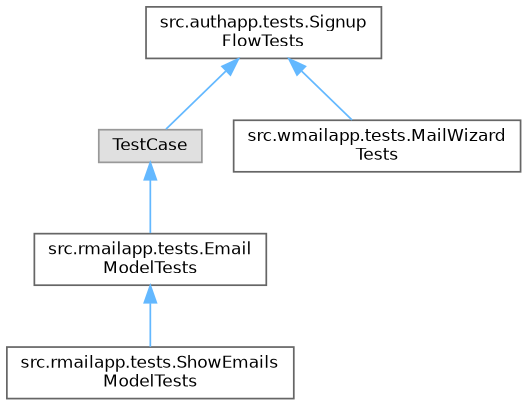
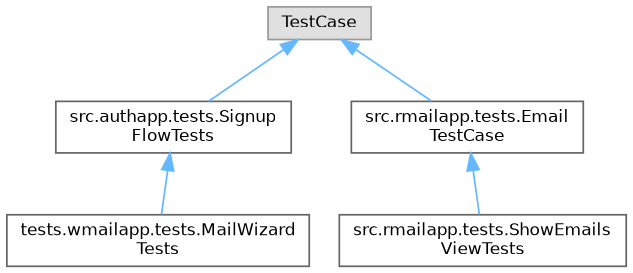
edge "TestCase" -> "src.authapp.tests.Signup FlowTests": reversed
node "src.wmailapp.tests.MailWizard Tests": label "src.wmailapp.tests.MailWizard Tests" -> "tests.wmailapp.tests.MailWizard Tests"
node "src.rmailapp.tests.Email ModelTests": label "src.rmailapp.tests.Email ModelTests" -> "src.rmailapp.tests.Email TestCase"
node "src.rmailapp.tests.ShowEmails ModelTests": label "src.rmailapp.tests.ShowEmails ModelTests" -> "src.rmailapp.tests.ShowEmails ViewTests"
